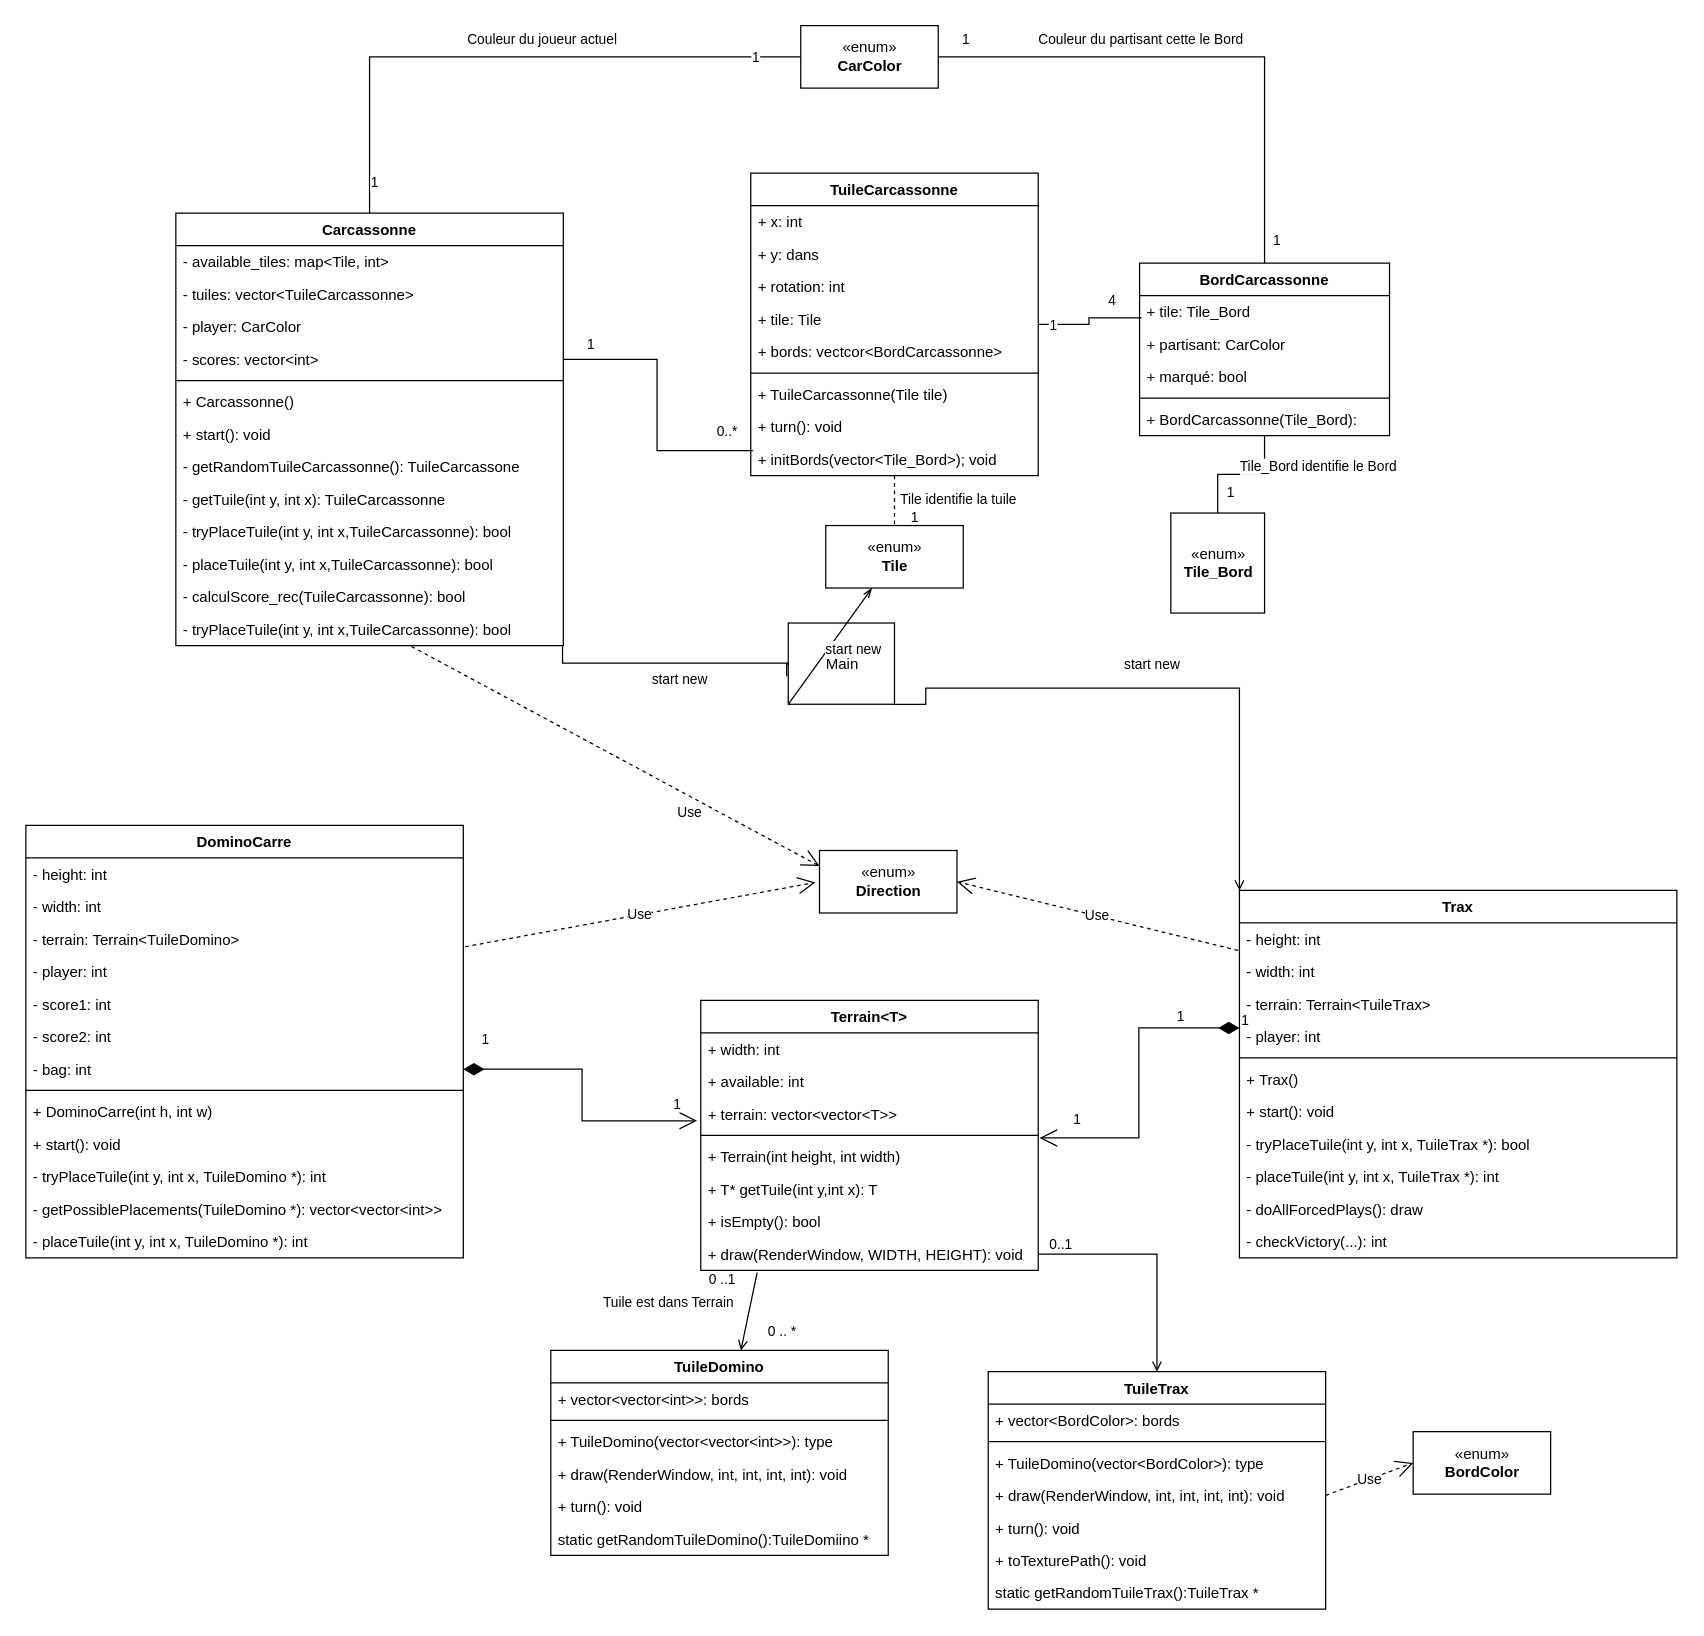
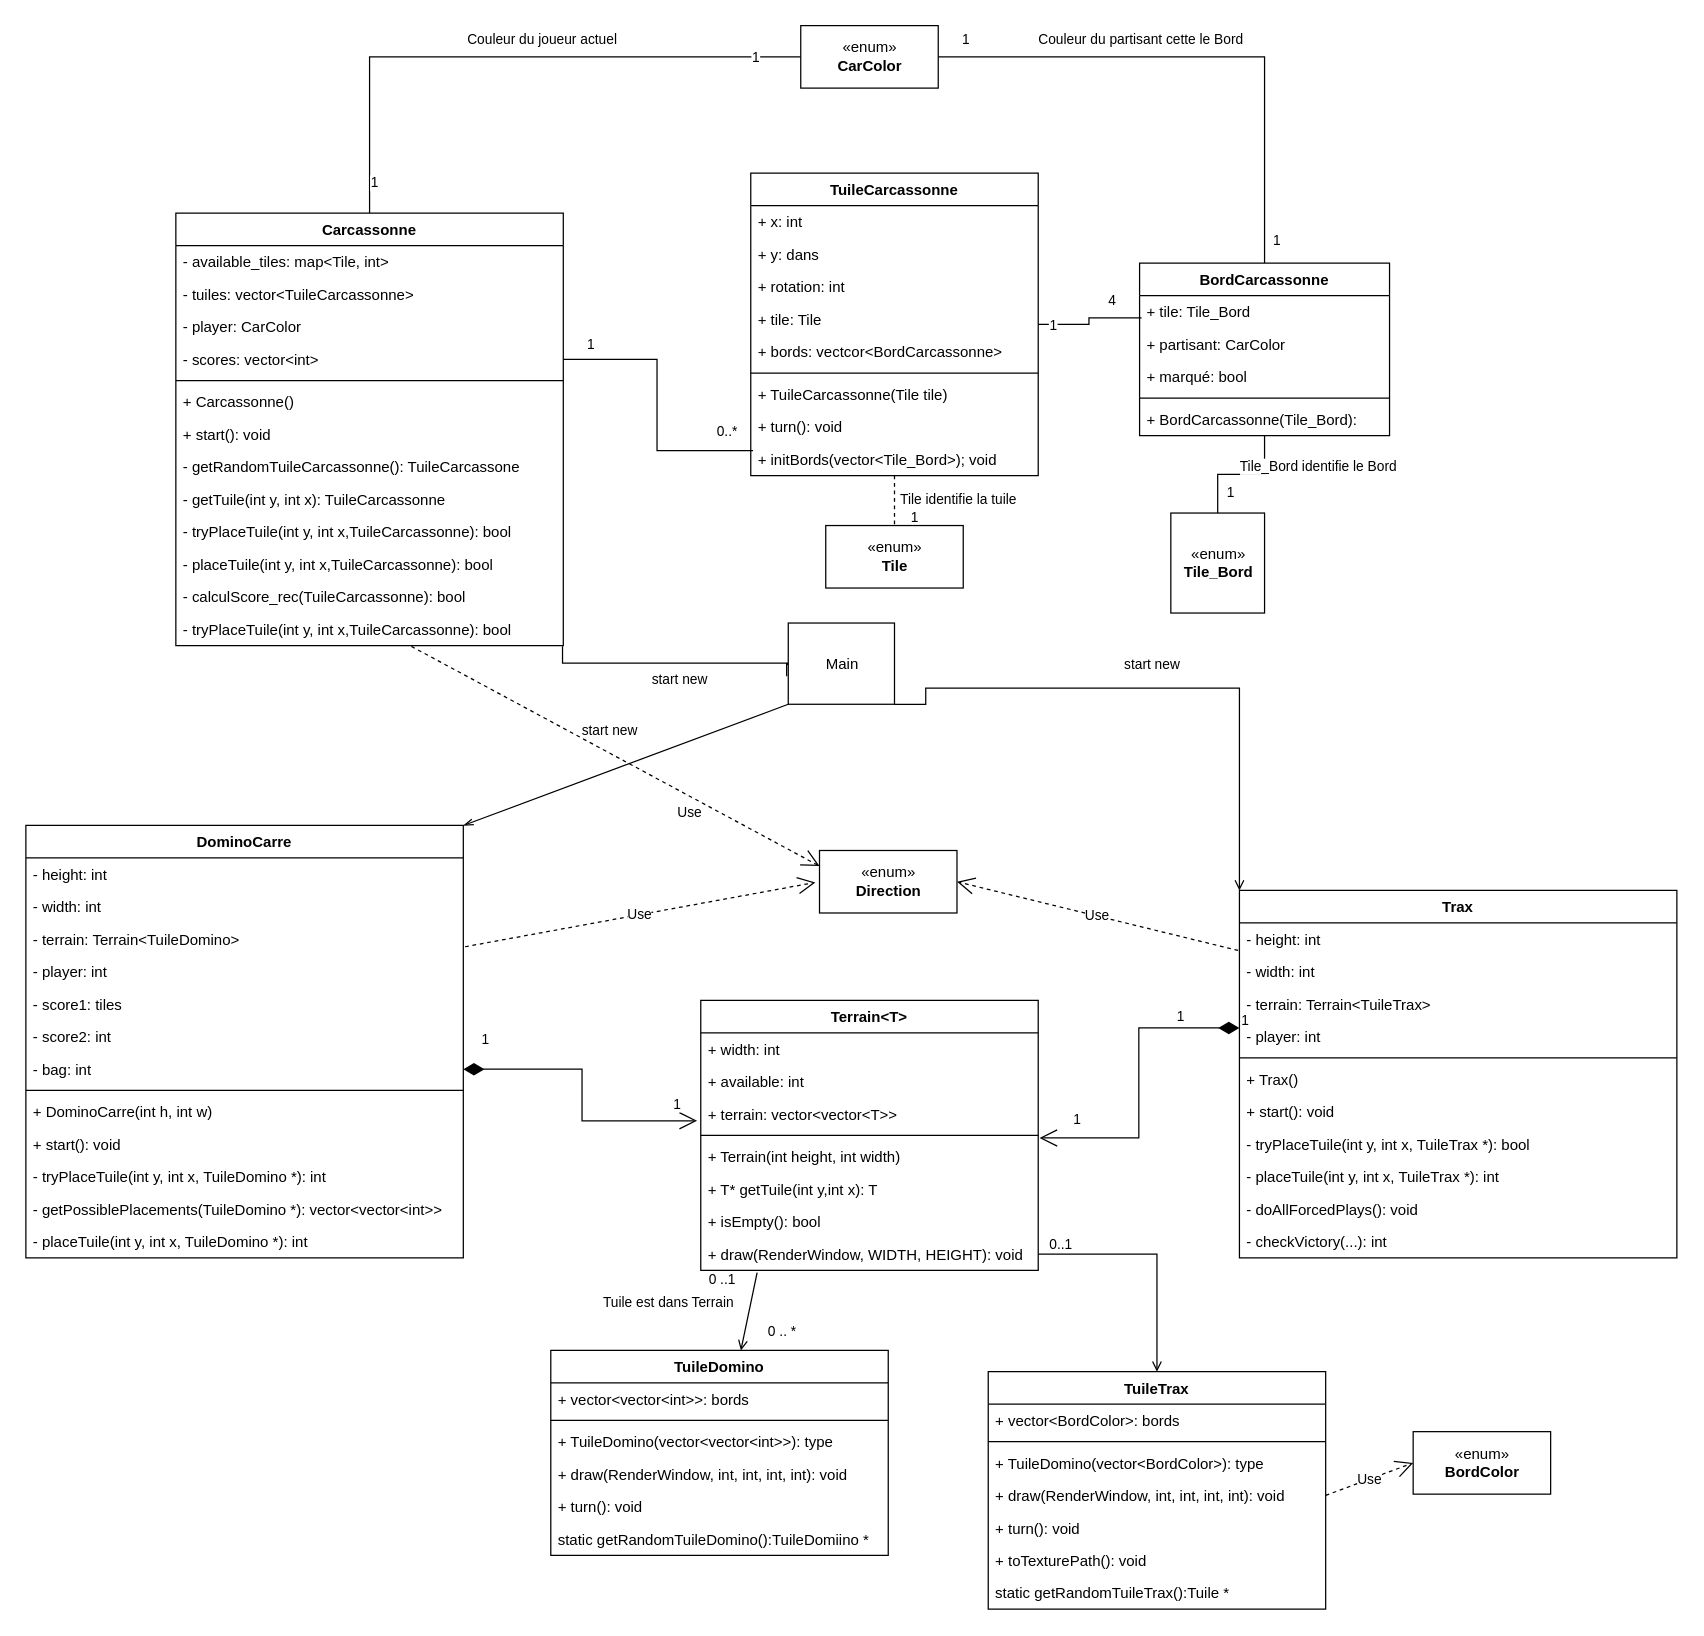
edge "Main" -> "«enum» Tile": now "Main" -> "DominoCarre"
node "- score1: int": label "- score1: int" -> "- score1: tiles"
node "- doAllForcedPlays(): draw": label "- doAllForcedPlays(): draw" -> "- doAllForcedPlays(): void"
node "static getRandomTuileTrax():TuileTrax *": label "static getRandomTuileTrax():TuileTrax *" -> "static getRandomTuileTrax():Tuile *"
